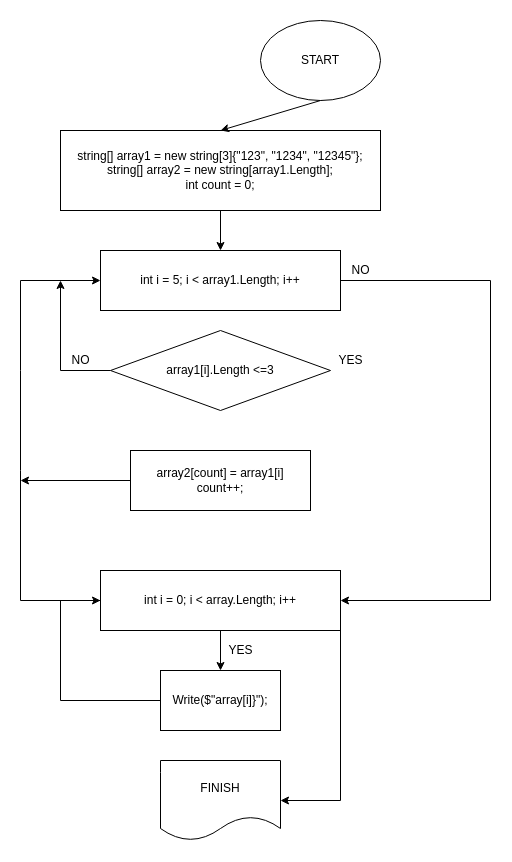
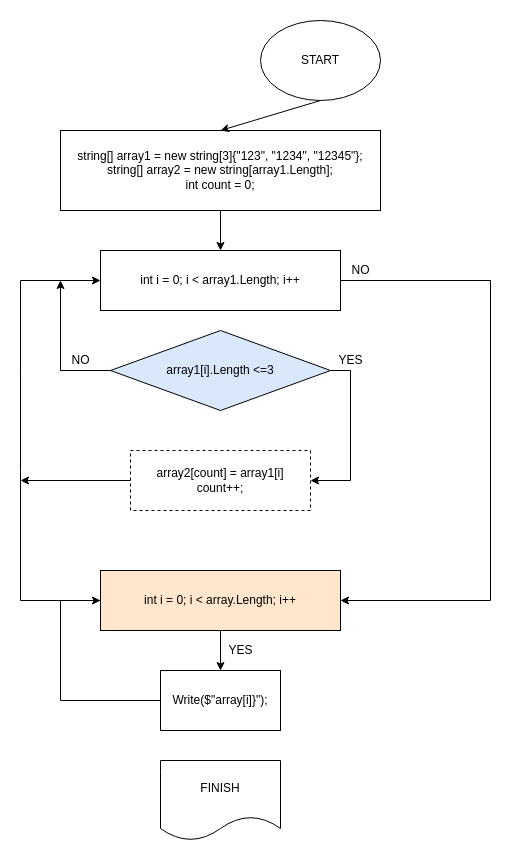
node "int i = 5; i < array1.Length; i++": label "int i = 5; i < array1.Length; i++" -> "int i = 0; i < array1.Length; i++"
node "array1[i].Length <=3": fillcolor #ffffff -> #dae8fc
edge "array1[i].Length <=3" -> "array2[count] = array1[i] count++;": added
node "array2[count] = array1[i] count++;": style solid -> dashed
node "int i = 0; i < array.Length; i++": fillcolor #ffffff -> #ffe6cc
edge "int i = 0; i < array.Length; i++" -> "FINISH": removed
